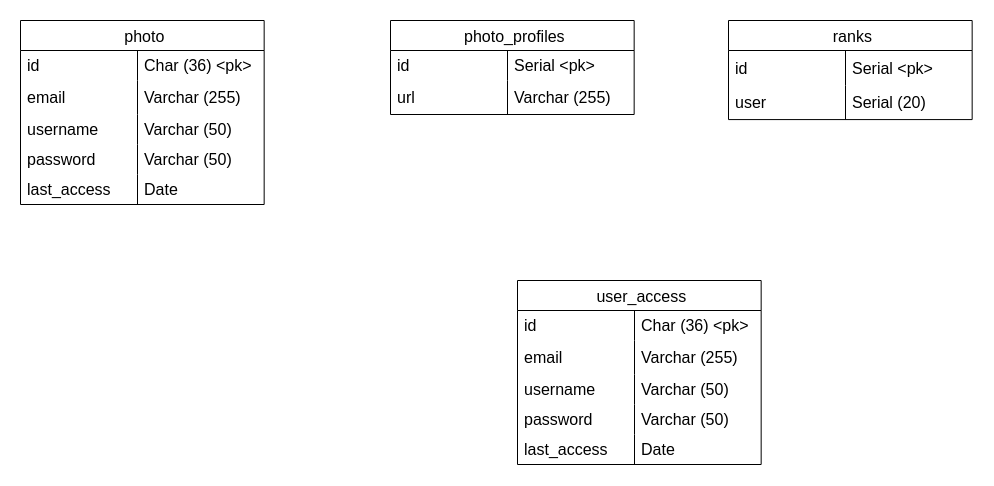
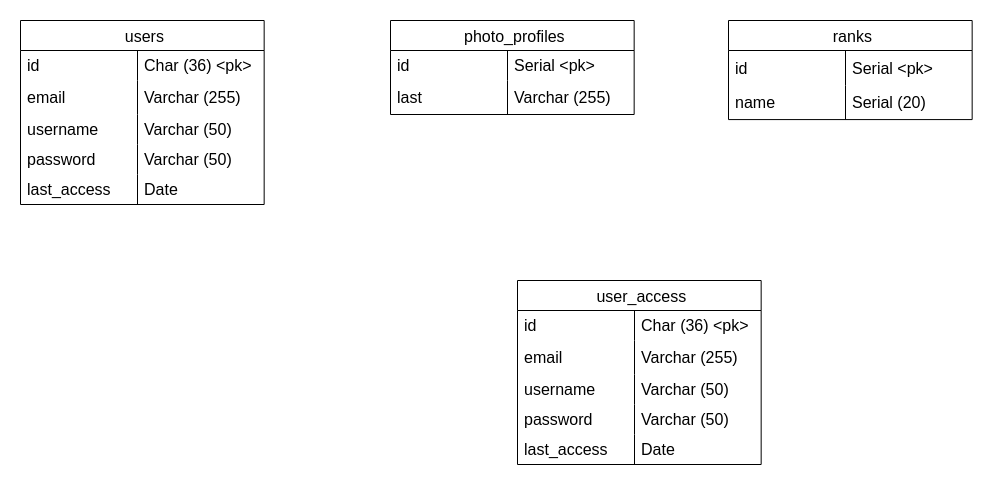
node "photo": label "photo" -> "users"
node "url": label "url" -> "last"
node "user": label "user" -> "name"
